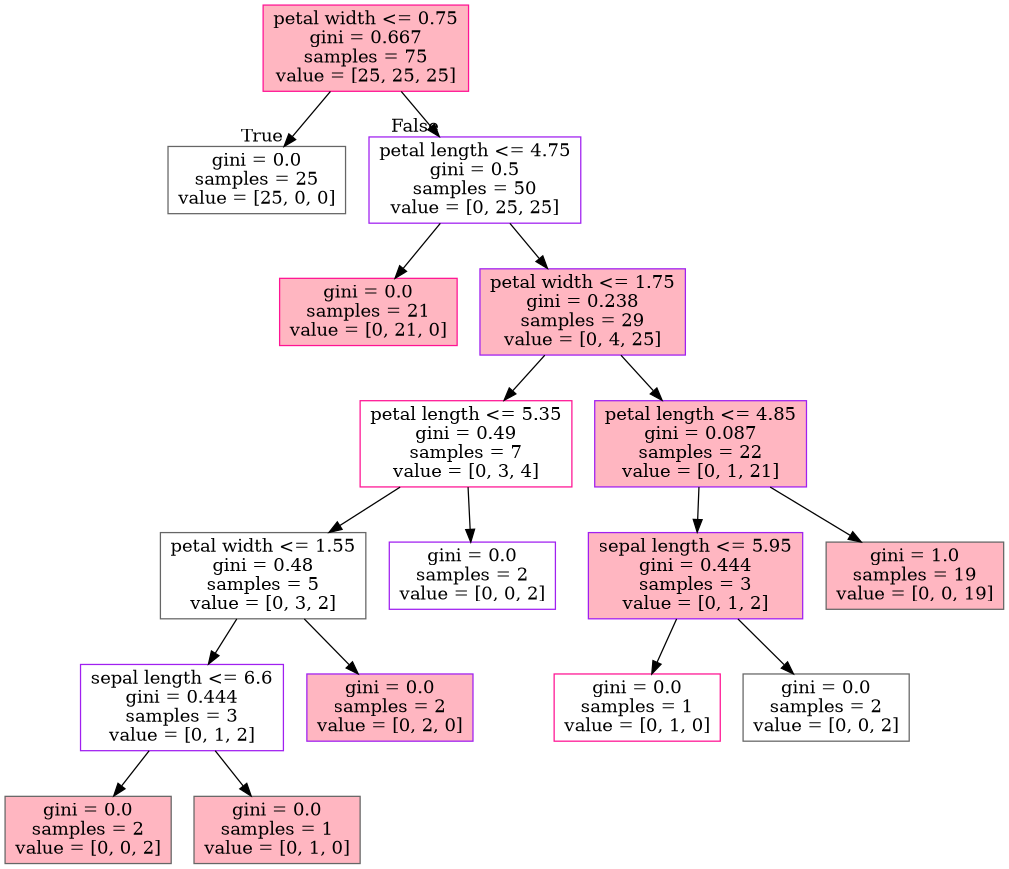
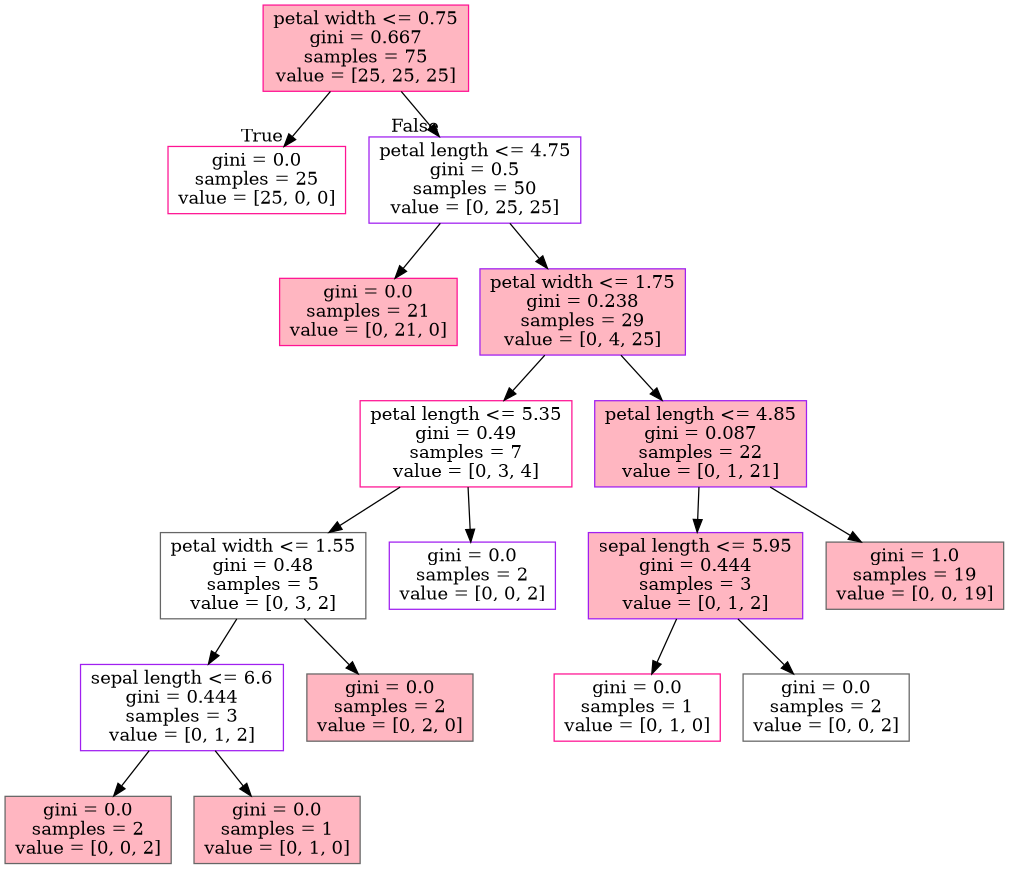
node "gini = 0.0 samples = 25 value = [25, 0, 0]": color gray40 -> deeppink
node "gini = 0.0 samples = 2 value = [0, 2, 0]": color purple -> gray40
